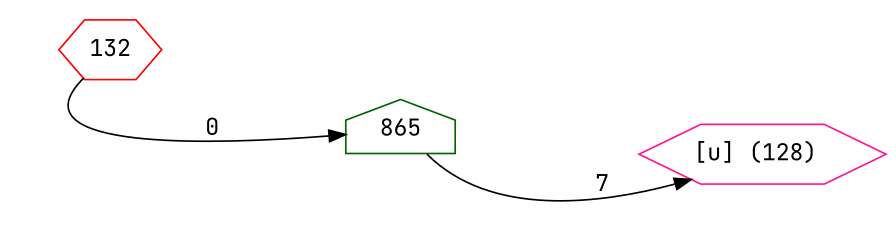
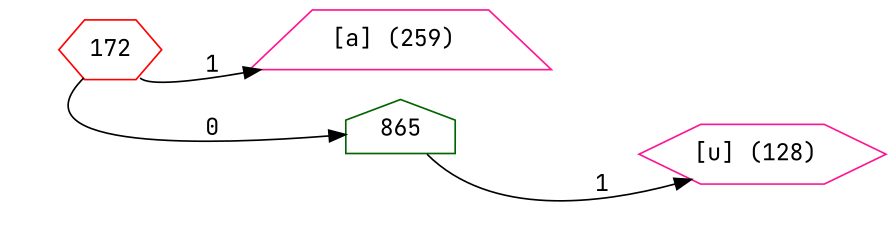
node "[a] (259)": added
node "132": label "132" -> "172"
edge "865" -> "[u] (128)": label " 7" -> " 1"
